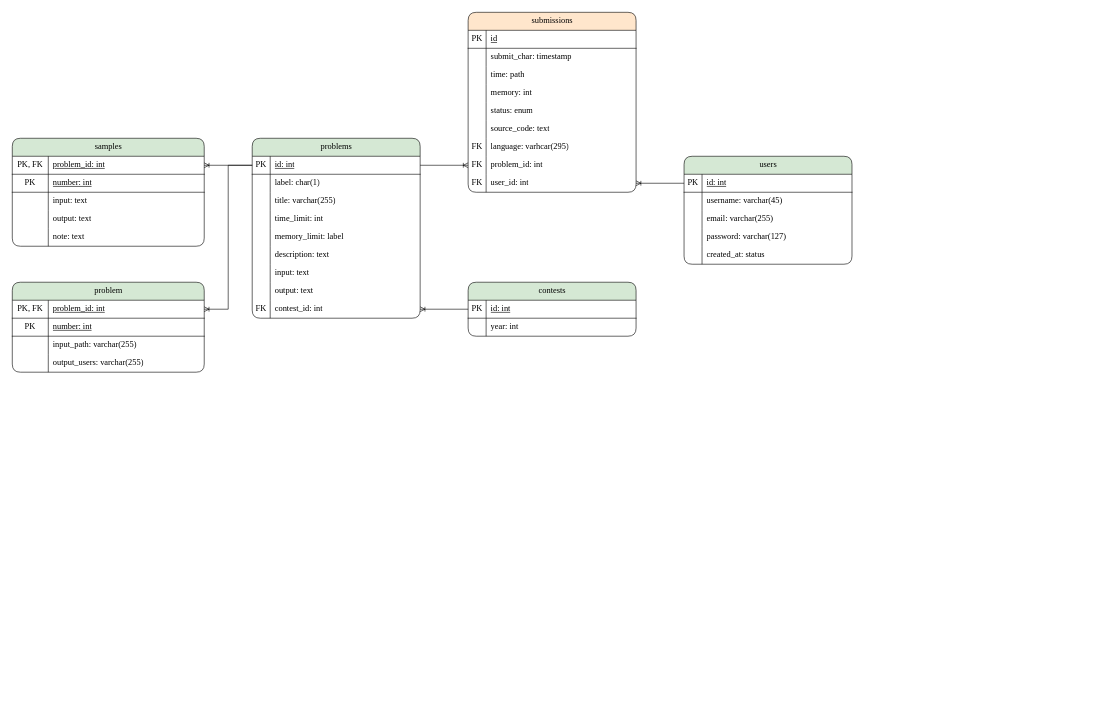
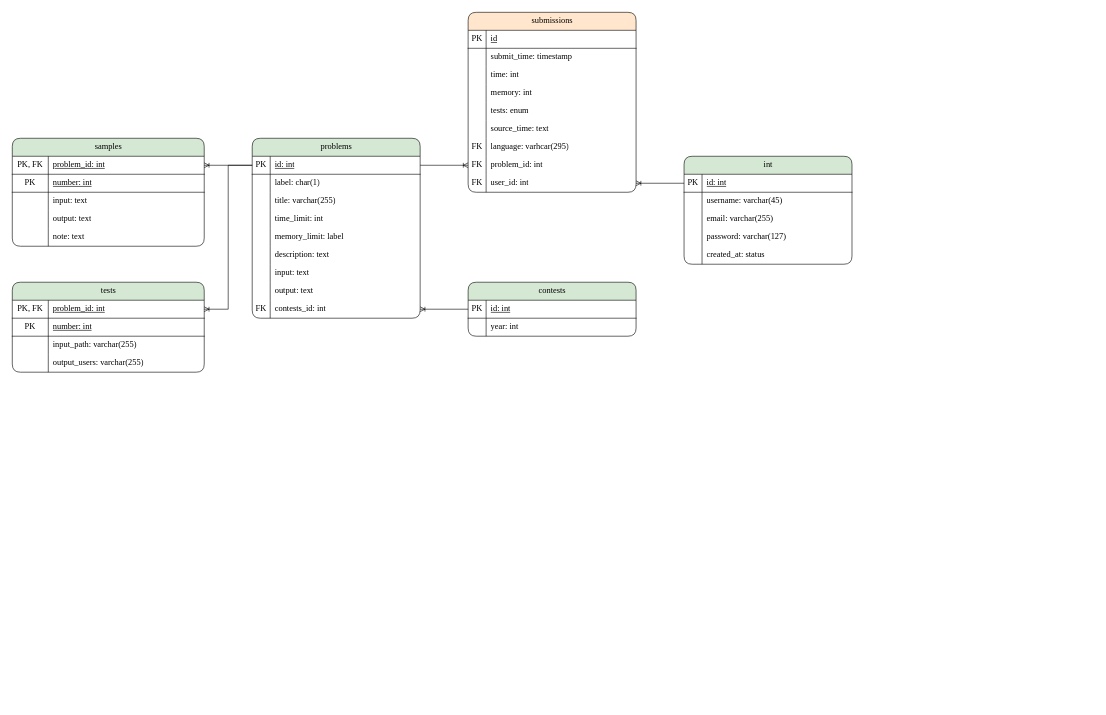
node "submit_char: timestamp": label "submit_char: timestamp" -> "submit_time: timestamp"
node "time: path": label "time: path" -> "time: int"
node "status: enum": label "status: enum" -> "tests: enum"
node "source_code: text": label "source_code: text" -> "source_time: text"
node "users": label "users" -> "int"
node "problem": label "problem" -> "tests"
node "contest_id: int": label "contest_id: int" -> "contests_id: int"
